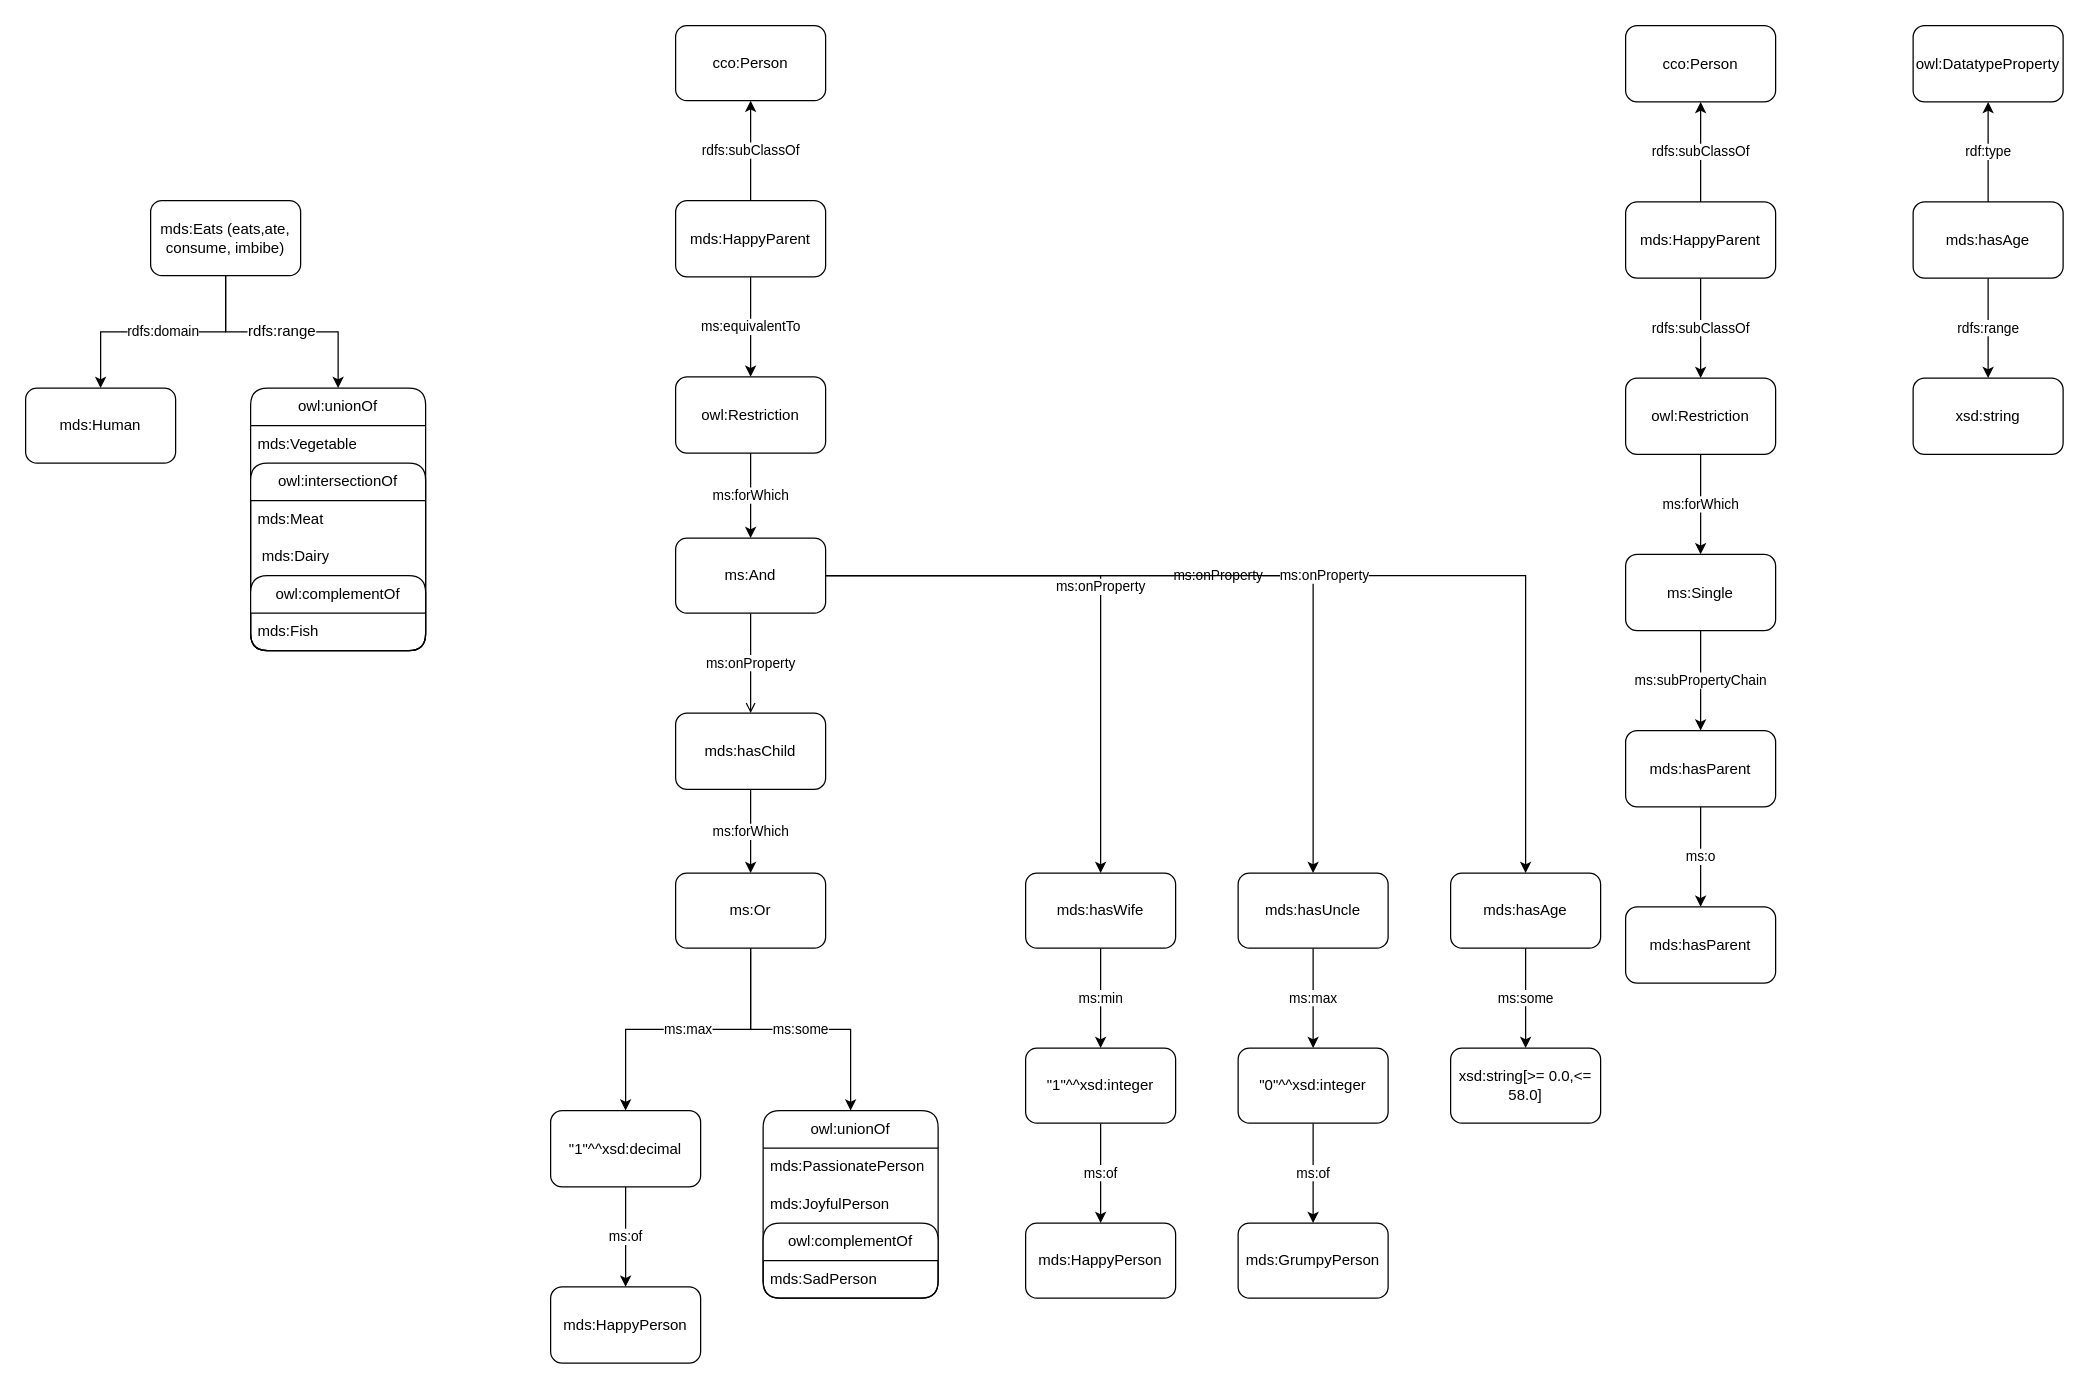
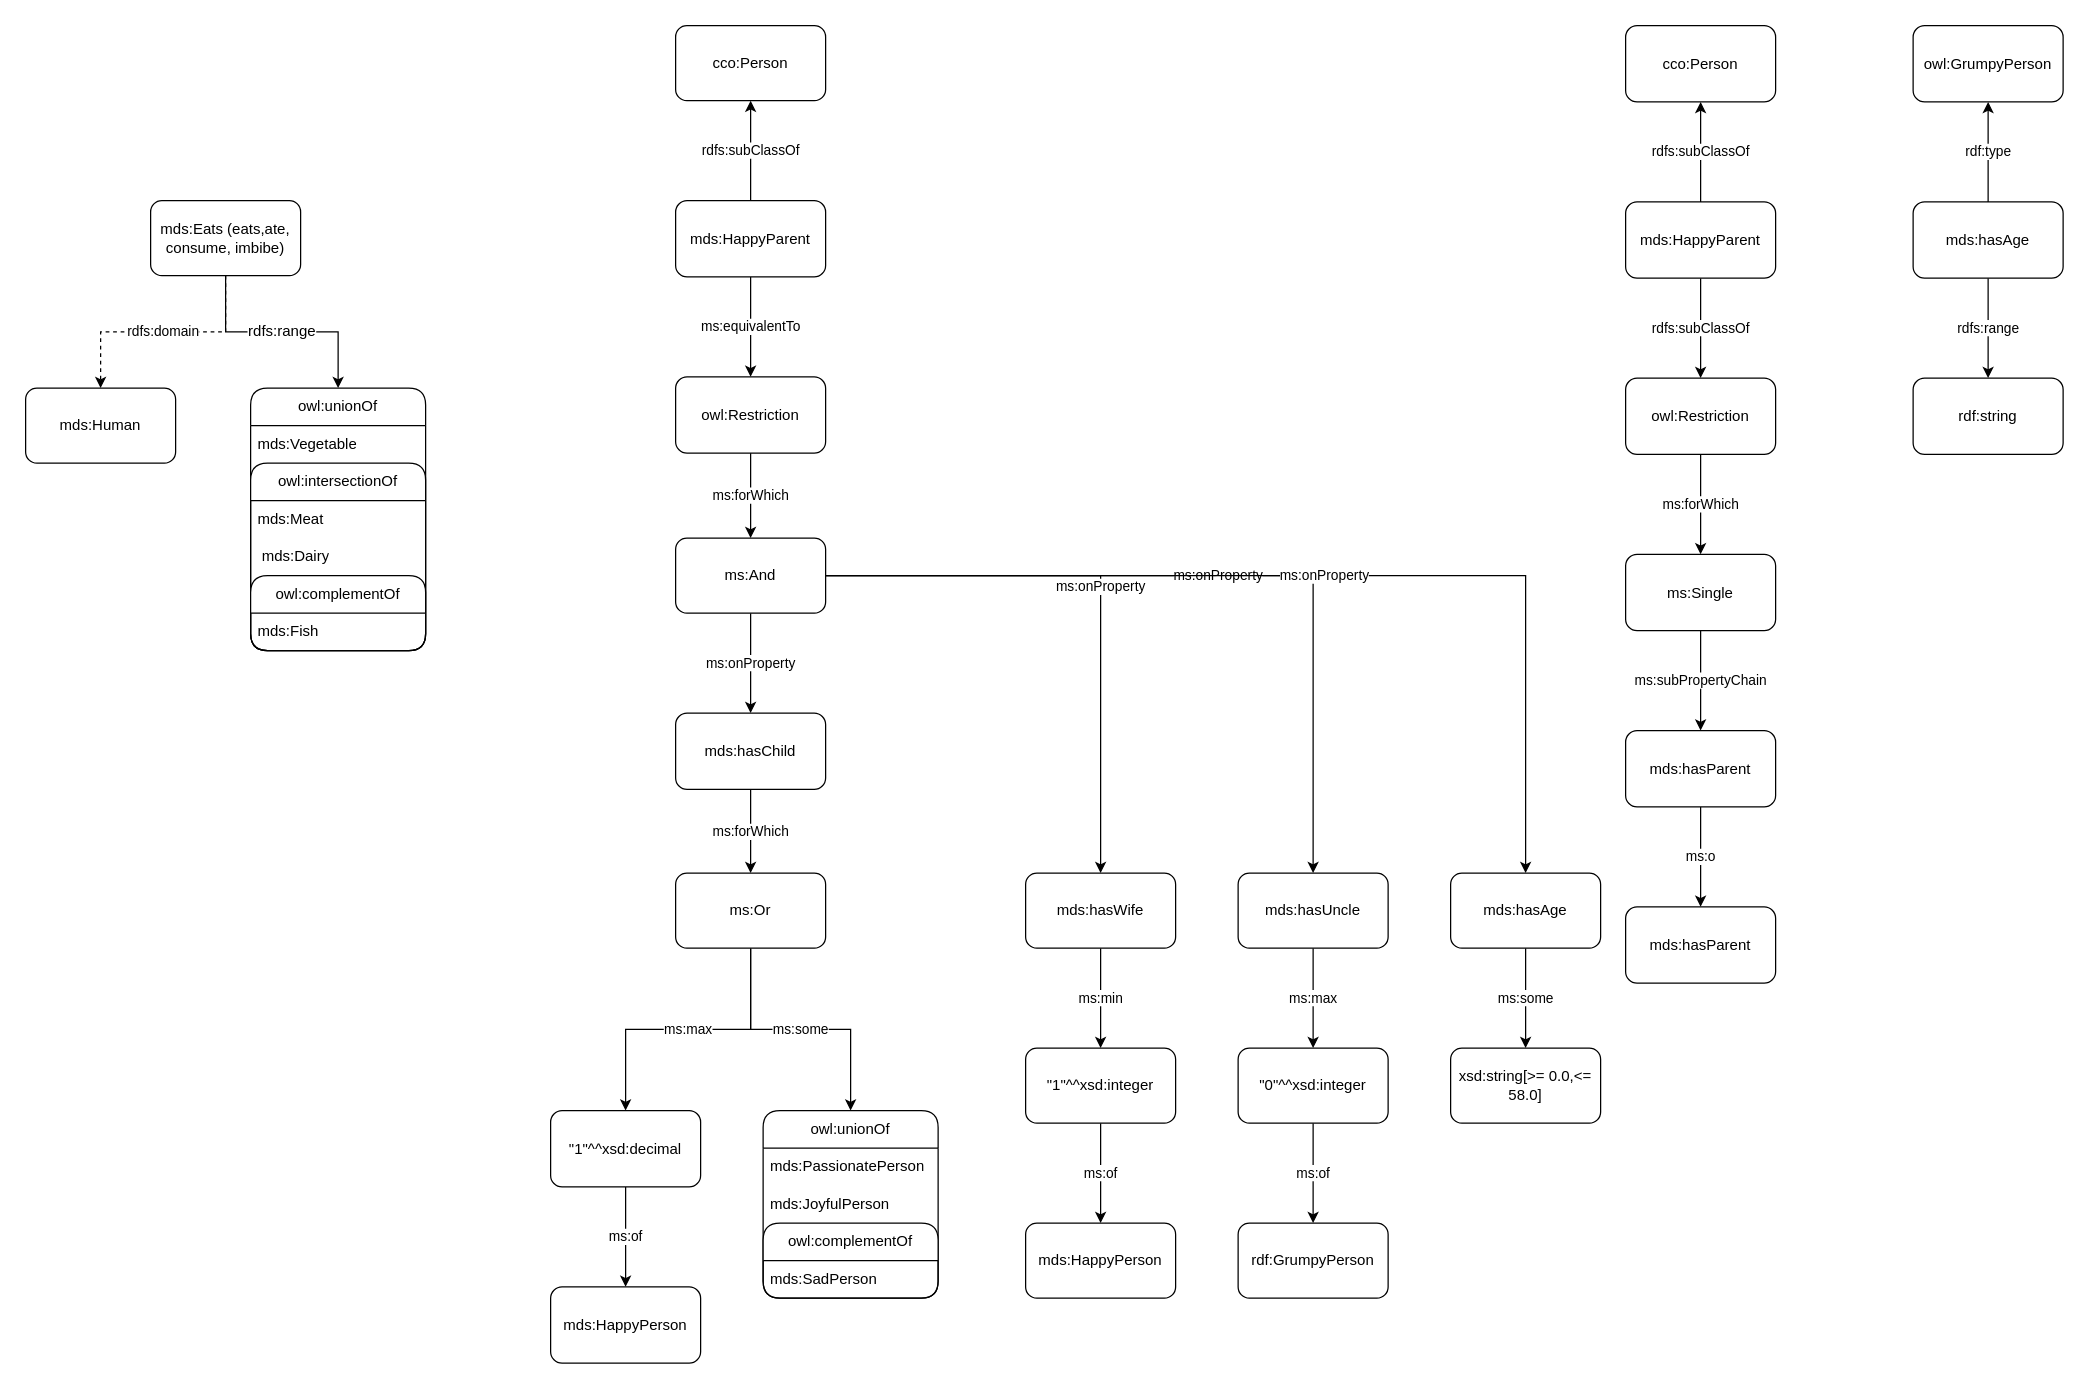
node "owl:DatatypeProperty": label "owl:DatatypeProperty" -> "owl:GrumpyPerson"
edge "mds:Eats (eats,ate, consume, imbibe)" -> "mds:Human": style solid -> dashed
node "xsd:string": label "xsd:string" -> "rdf:string"
edge "ms:And" -> "mds:hasChild": arrowhead open -> classic
node "mds:GrumpyPerson": label "mds:GrumpyPerson" -> "rdf:GrumpyPerson"
